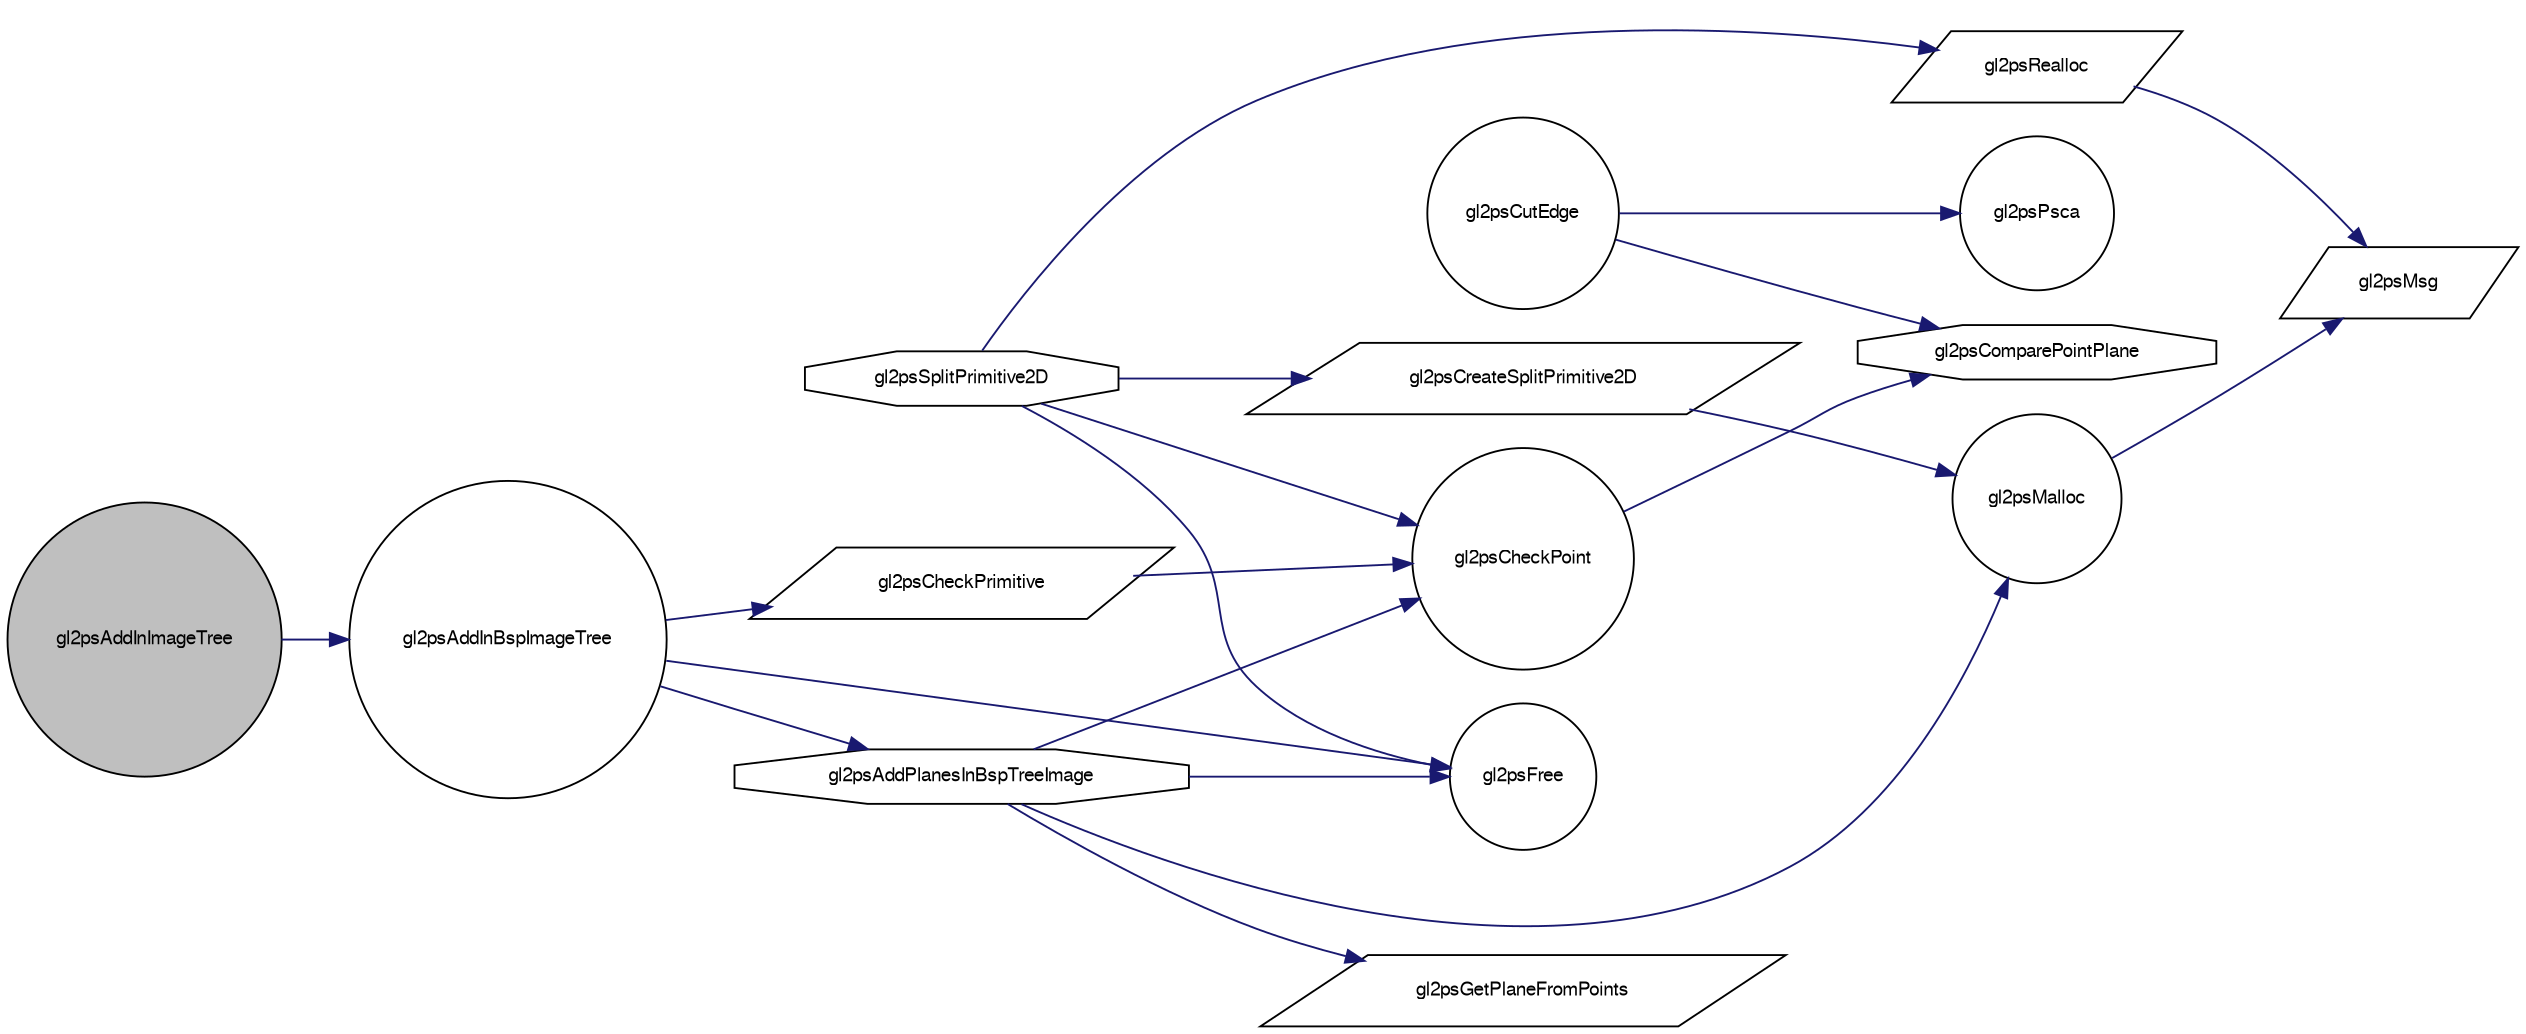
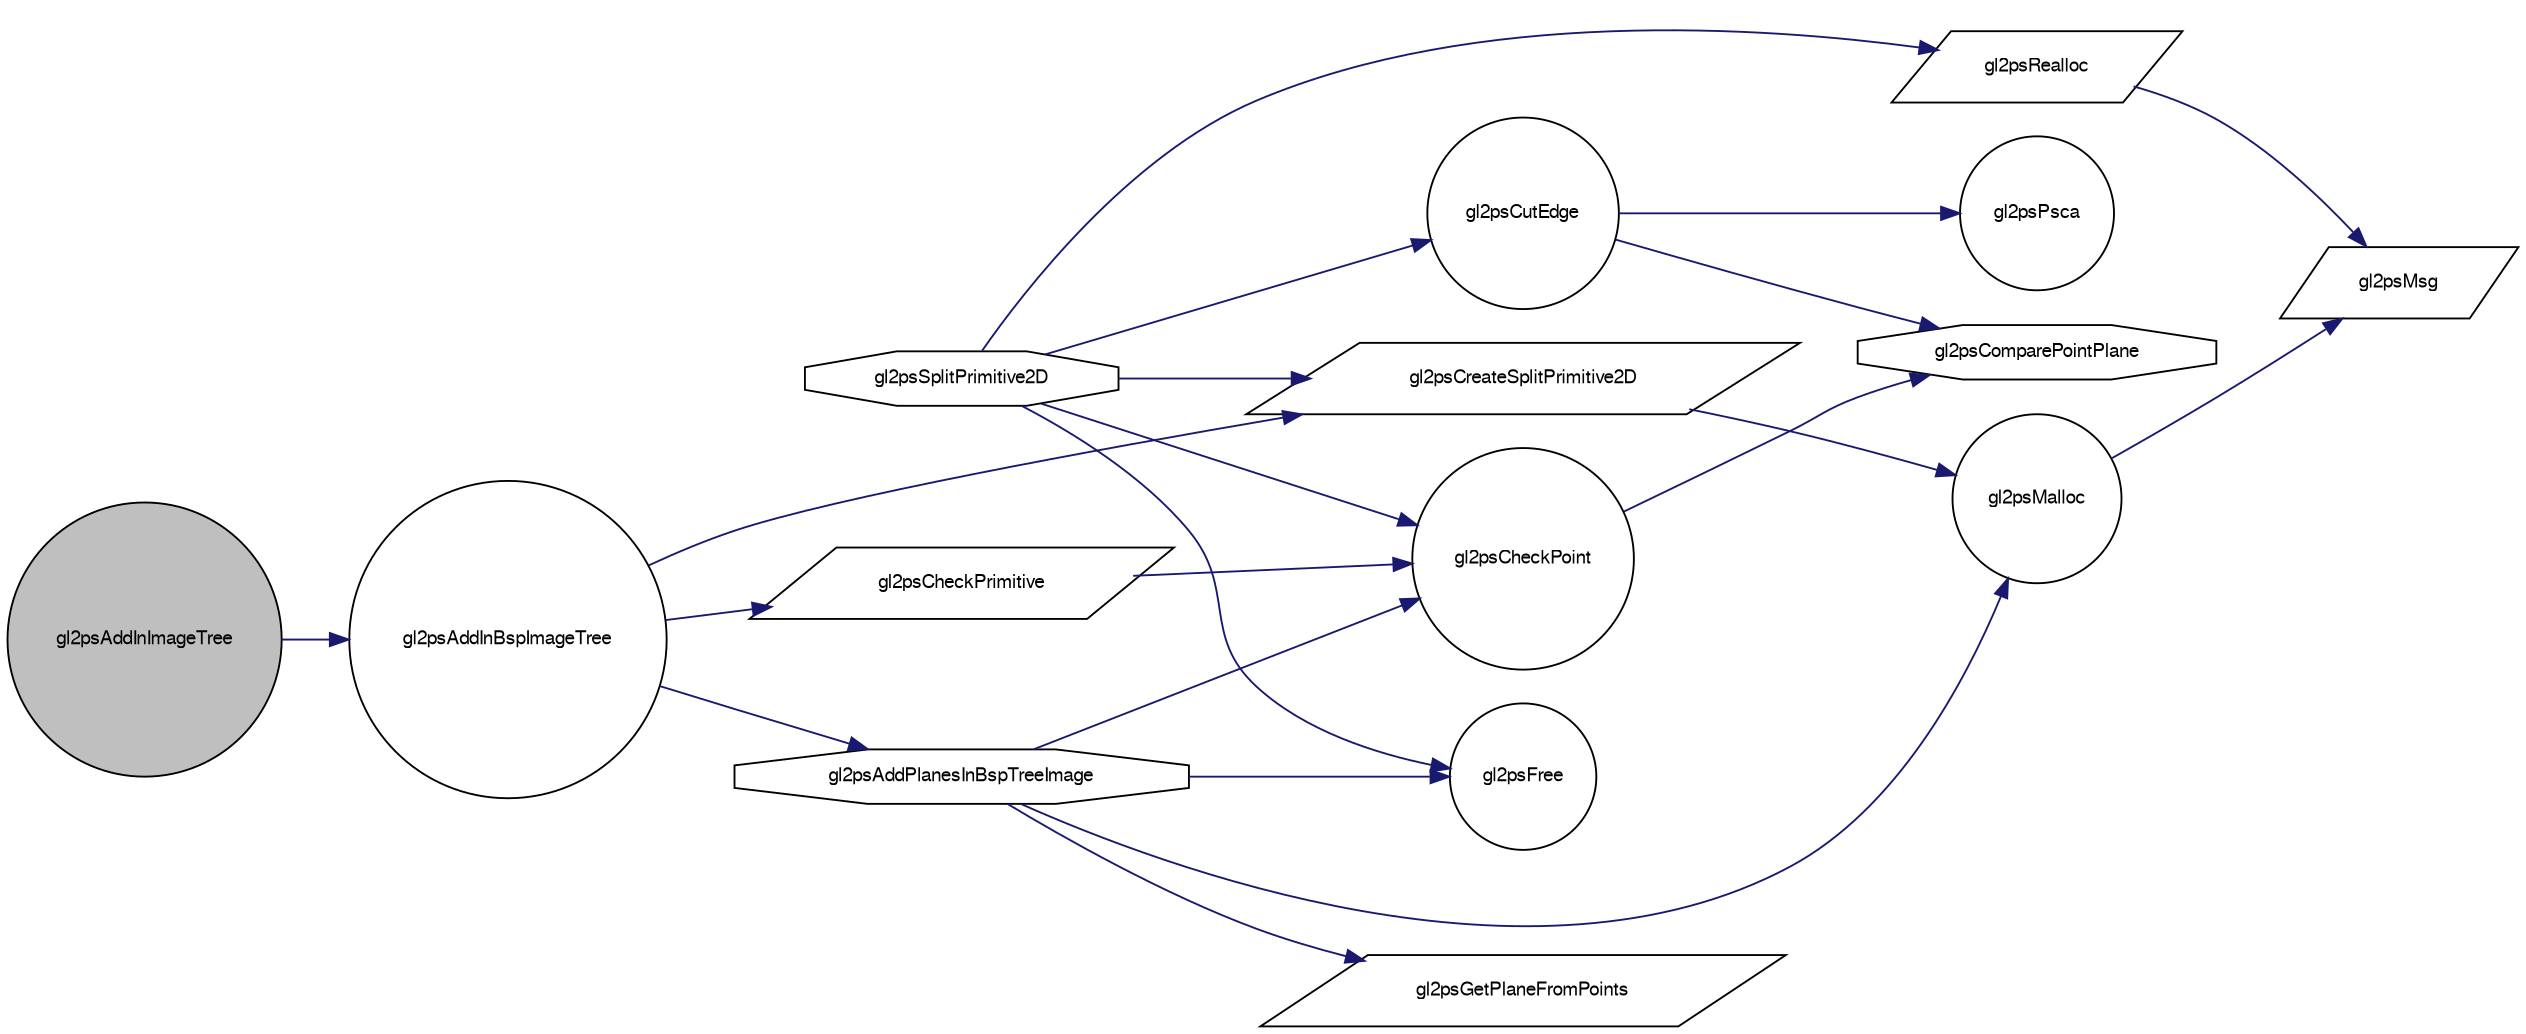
edge "gl2psSplitPrimitive2D" -> "gl2psCutEdge": added
edge "gl2psAddInBspImageTree" -> "gl2psFree": now "gl2psAddInBspImageTree" -> "gl2psCreateSplitPrimitive2D"
